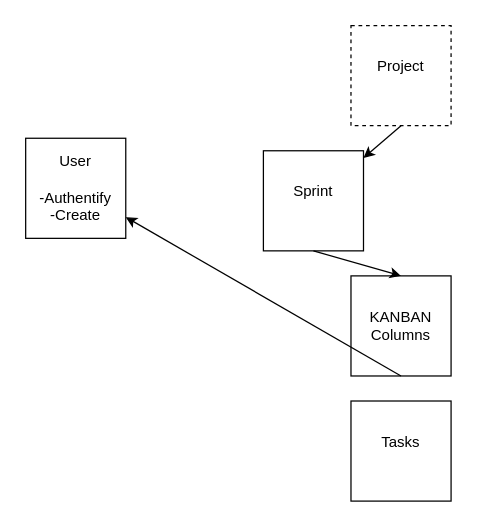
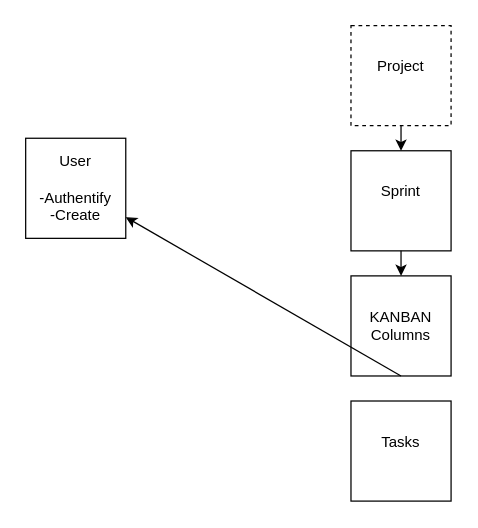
node "Sprint": moved (313, 201) -> (401, 201)
